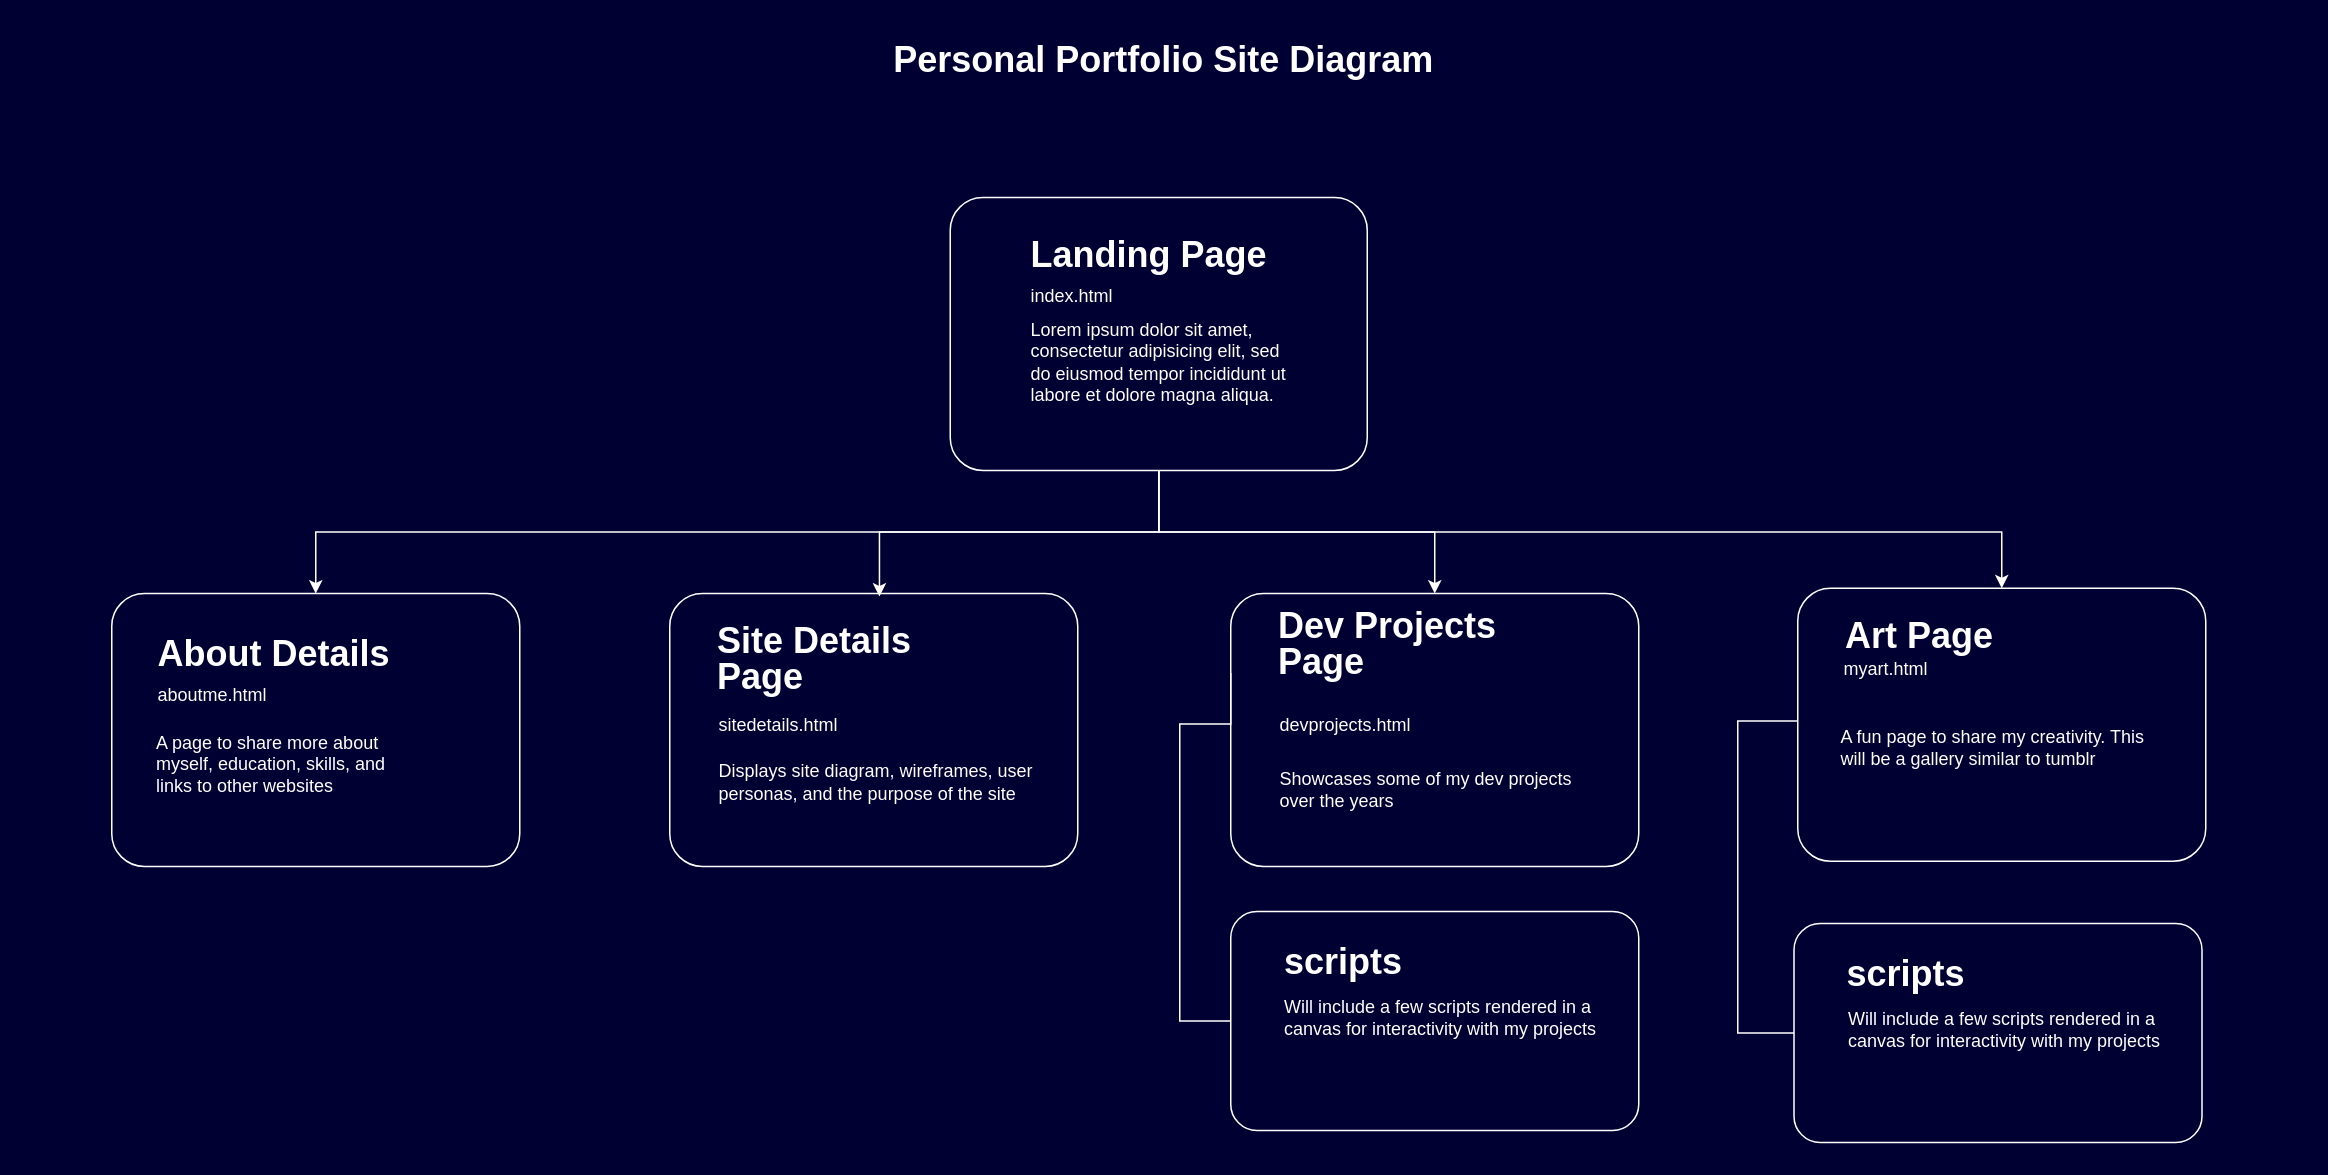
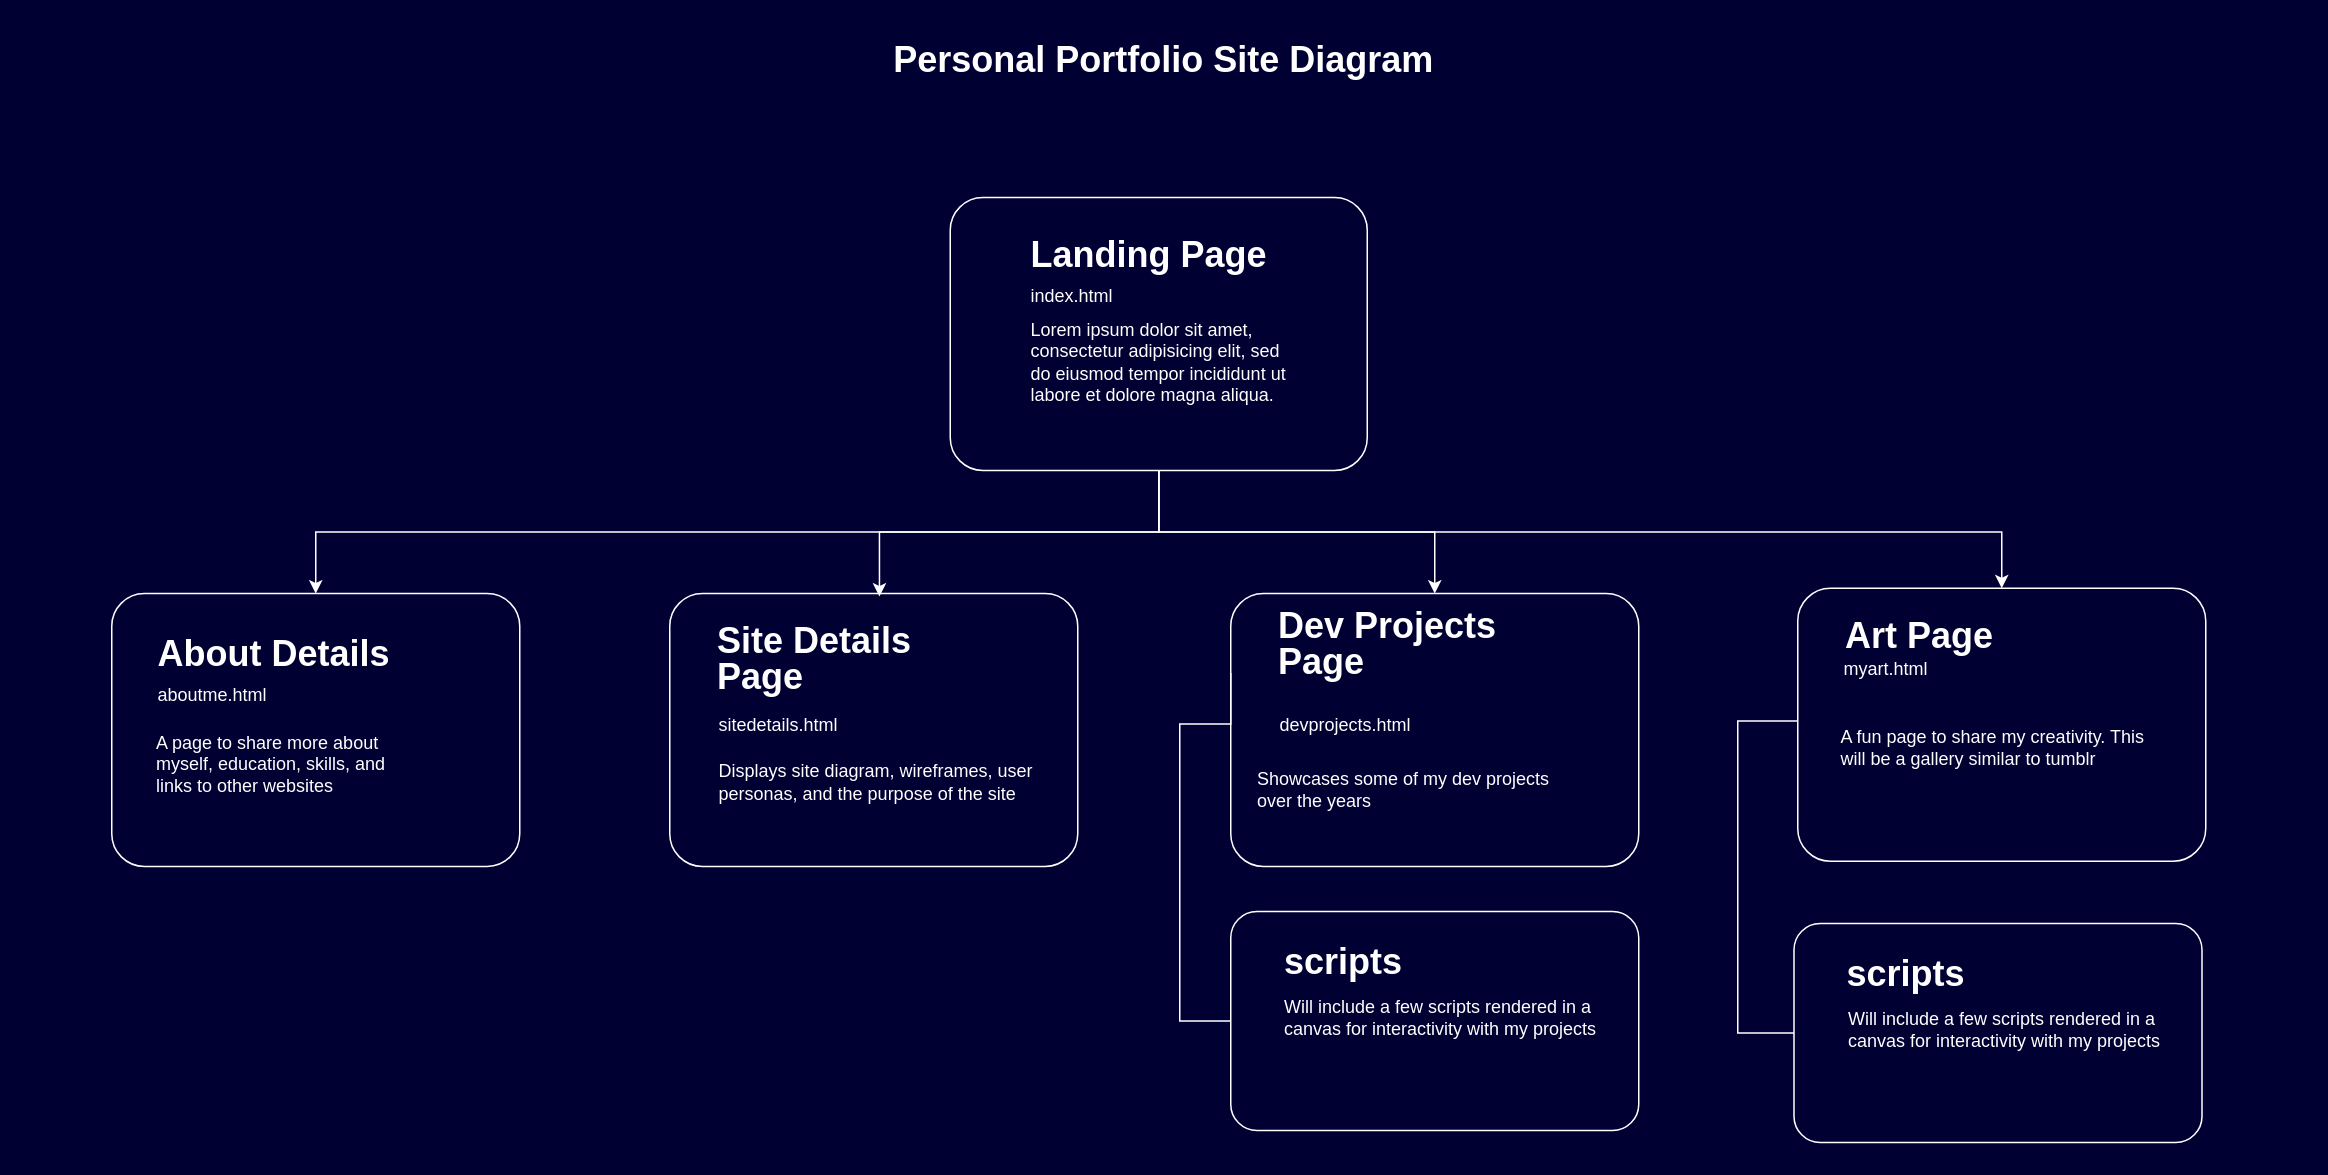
node "Showcases some of my dev projects over the years": moved (1437, 790) -> (1415, 790)
